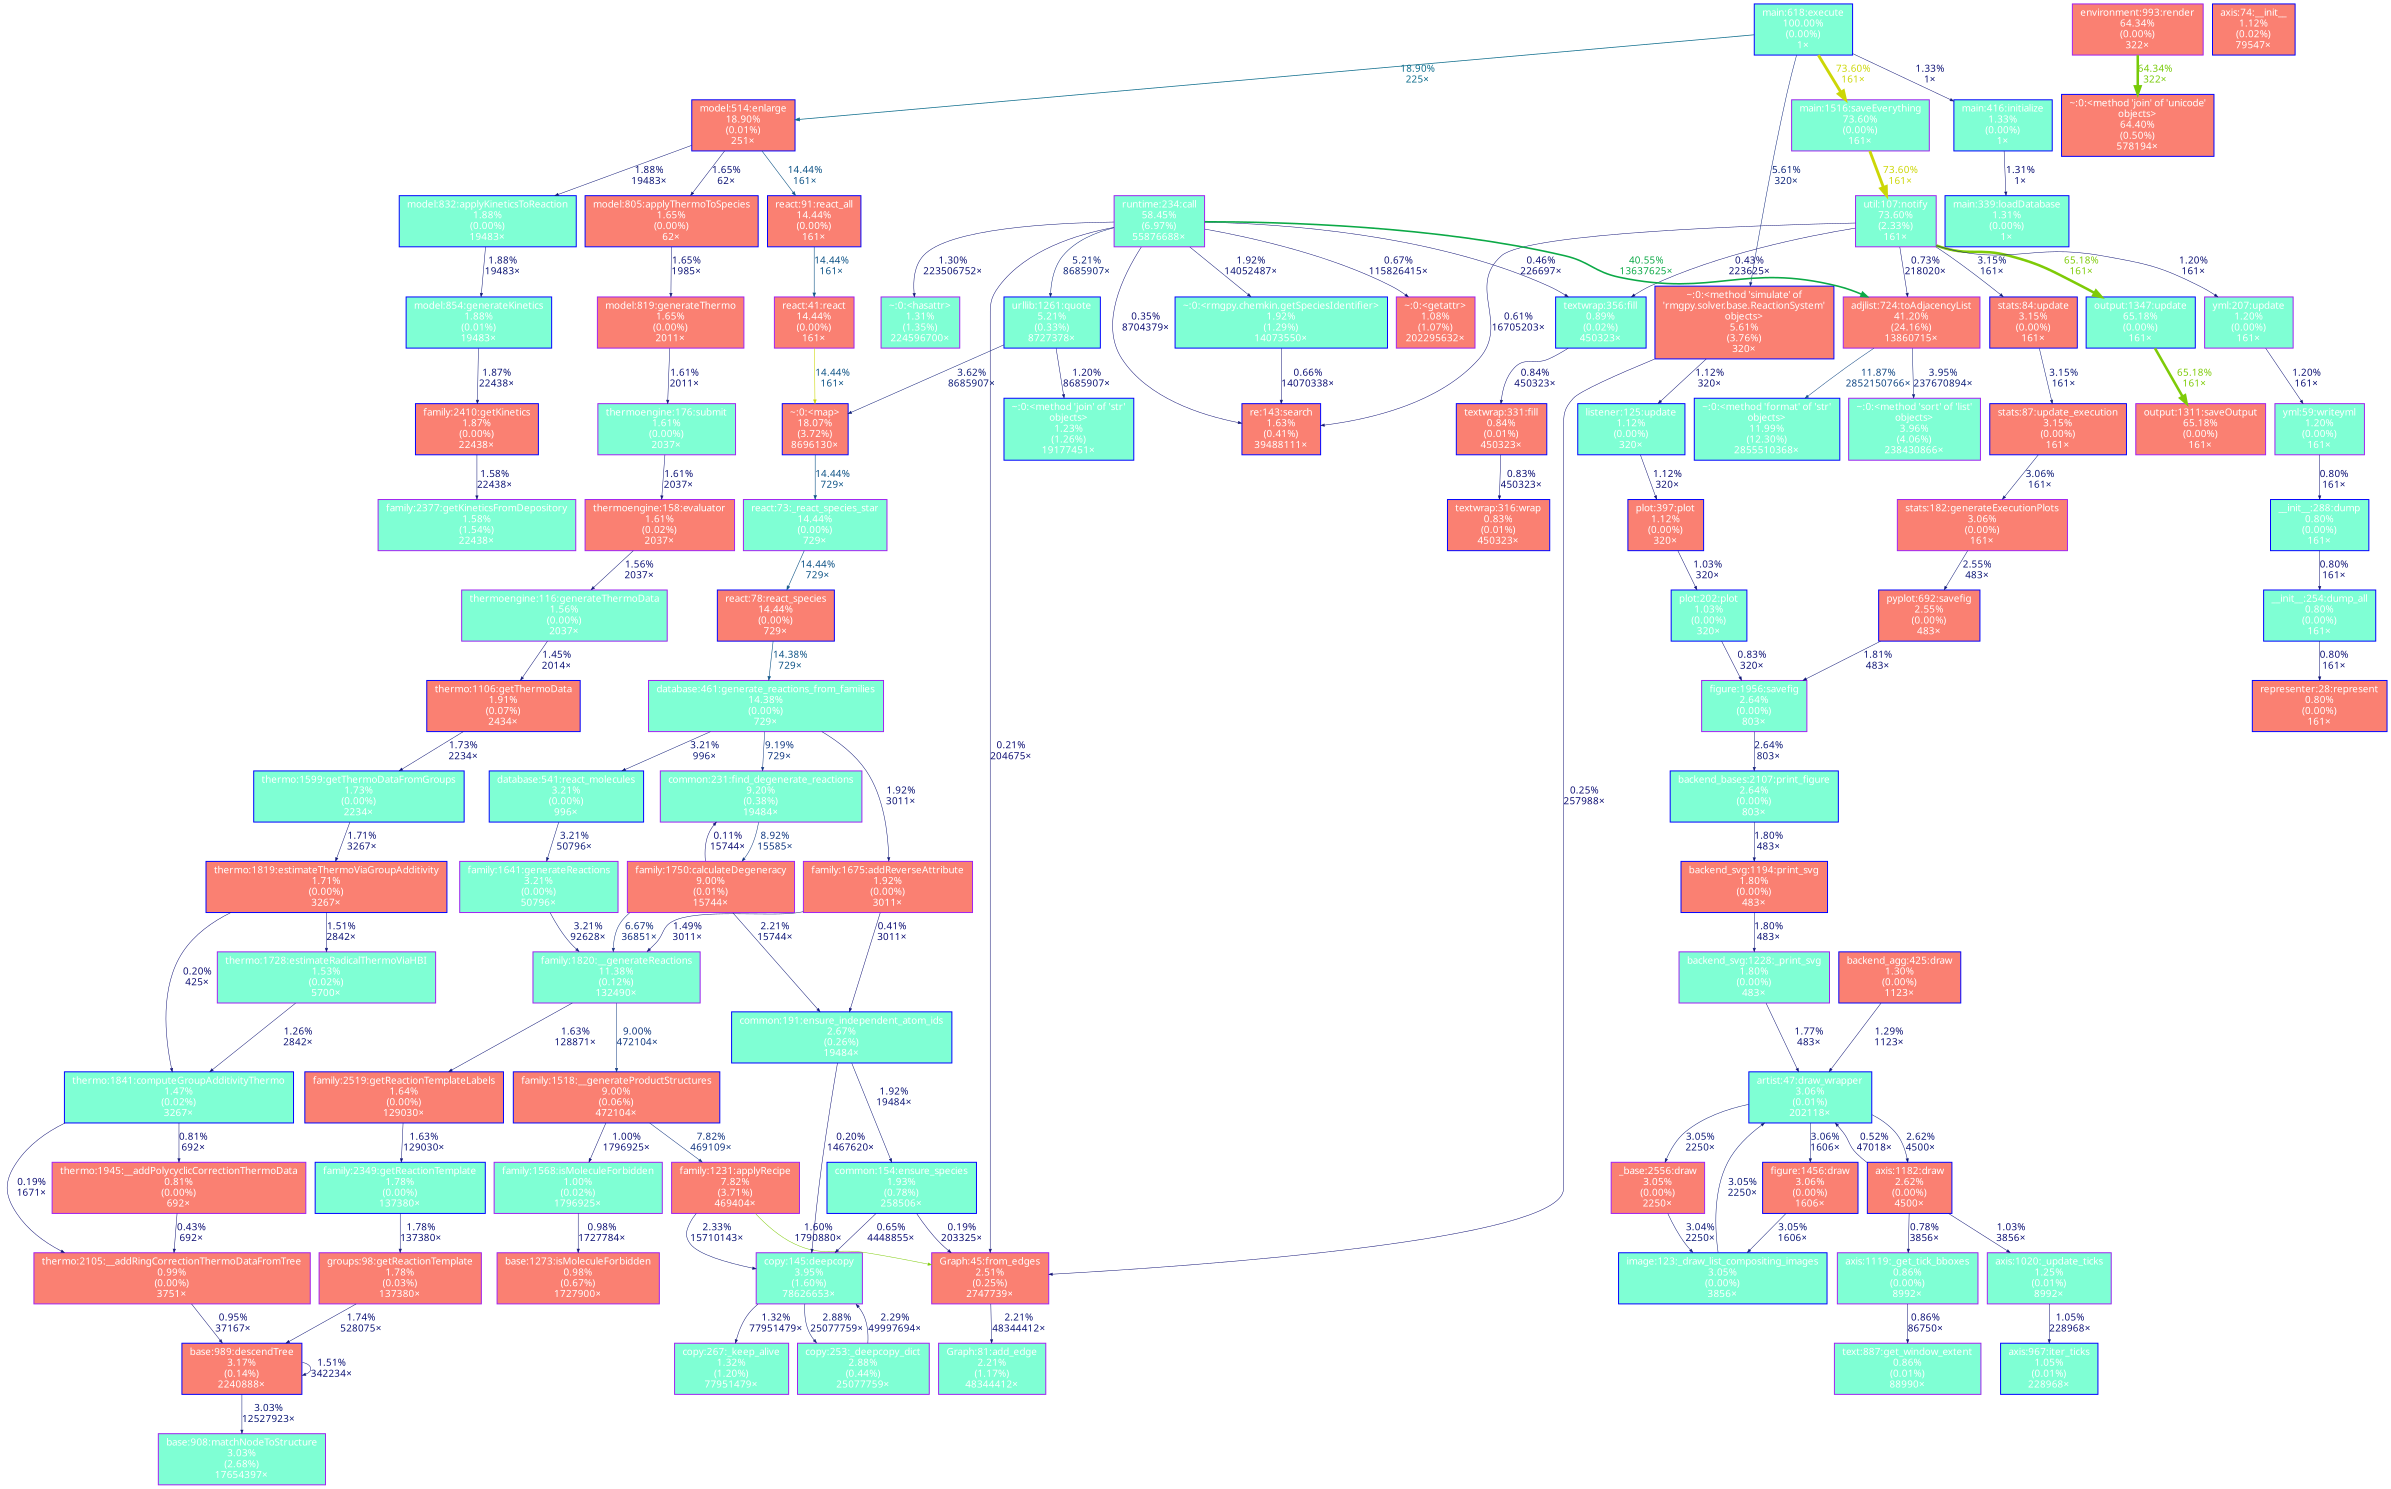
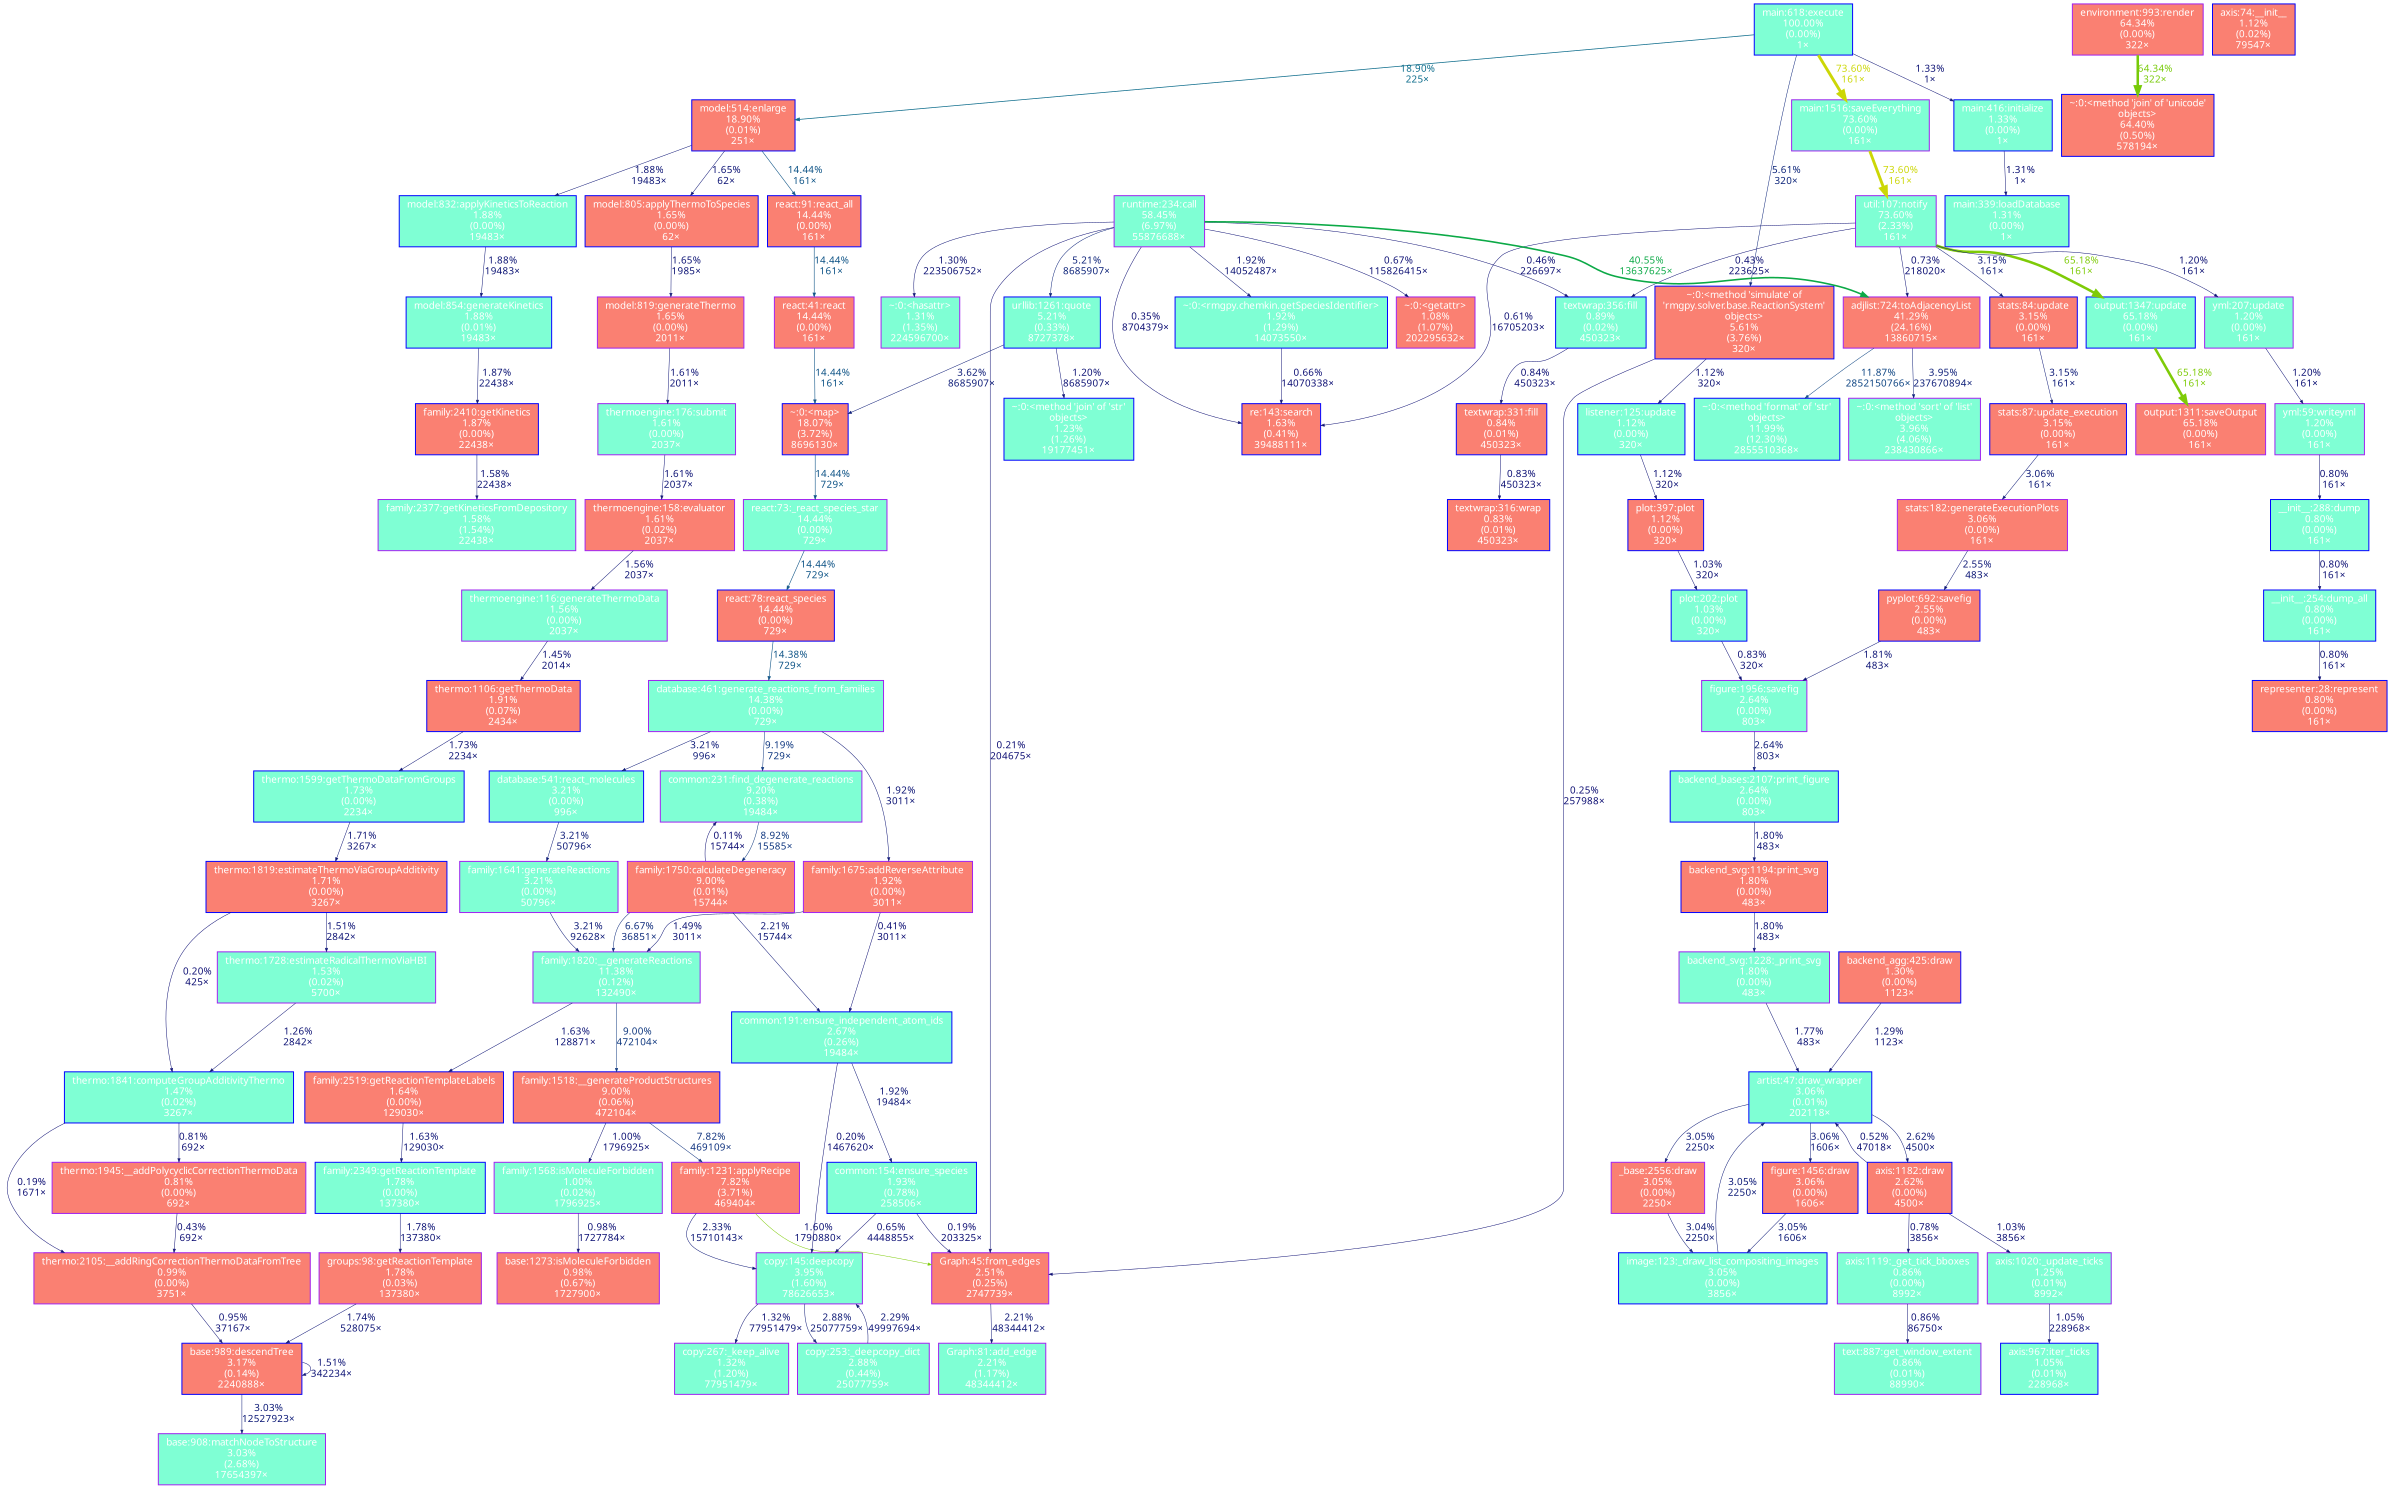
node "adjlist:724:toAdjacencyList 41.20% (24.16%) 13860715×": label "adjlist:724:toAdjacencyList 41.20% (24.16%) 13860715×" -> "adjlist:724:toAdjacencyList 41.29% (24.16%) 13860715×"
edge "react:41:react 14.44% (0.00%) 161×" -> "~:0:<map> 18.07% (3.72%) 8696130×": color #ccd706 -> #0c5285
